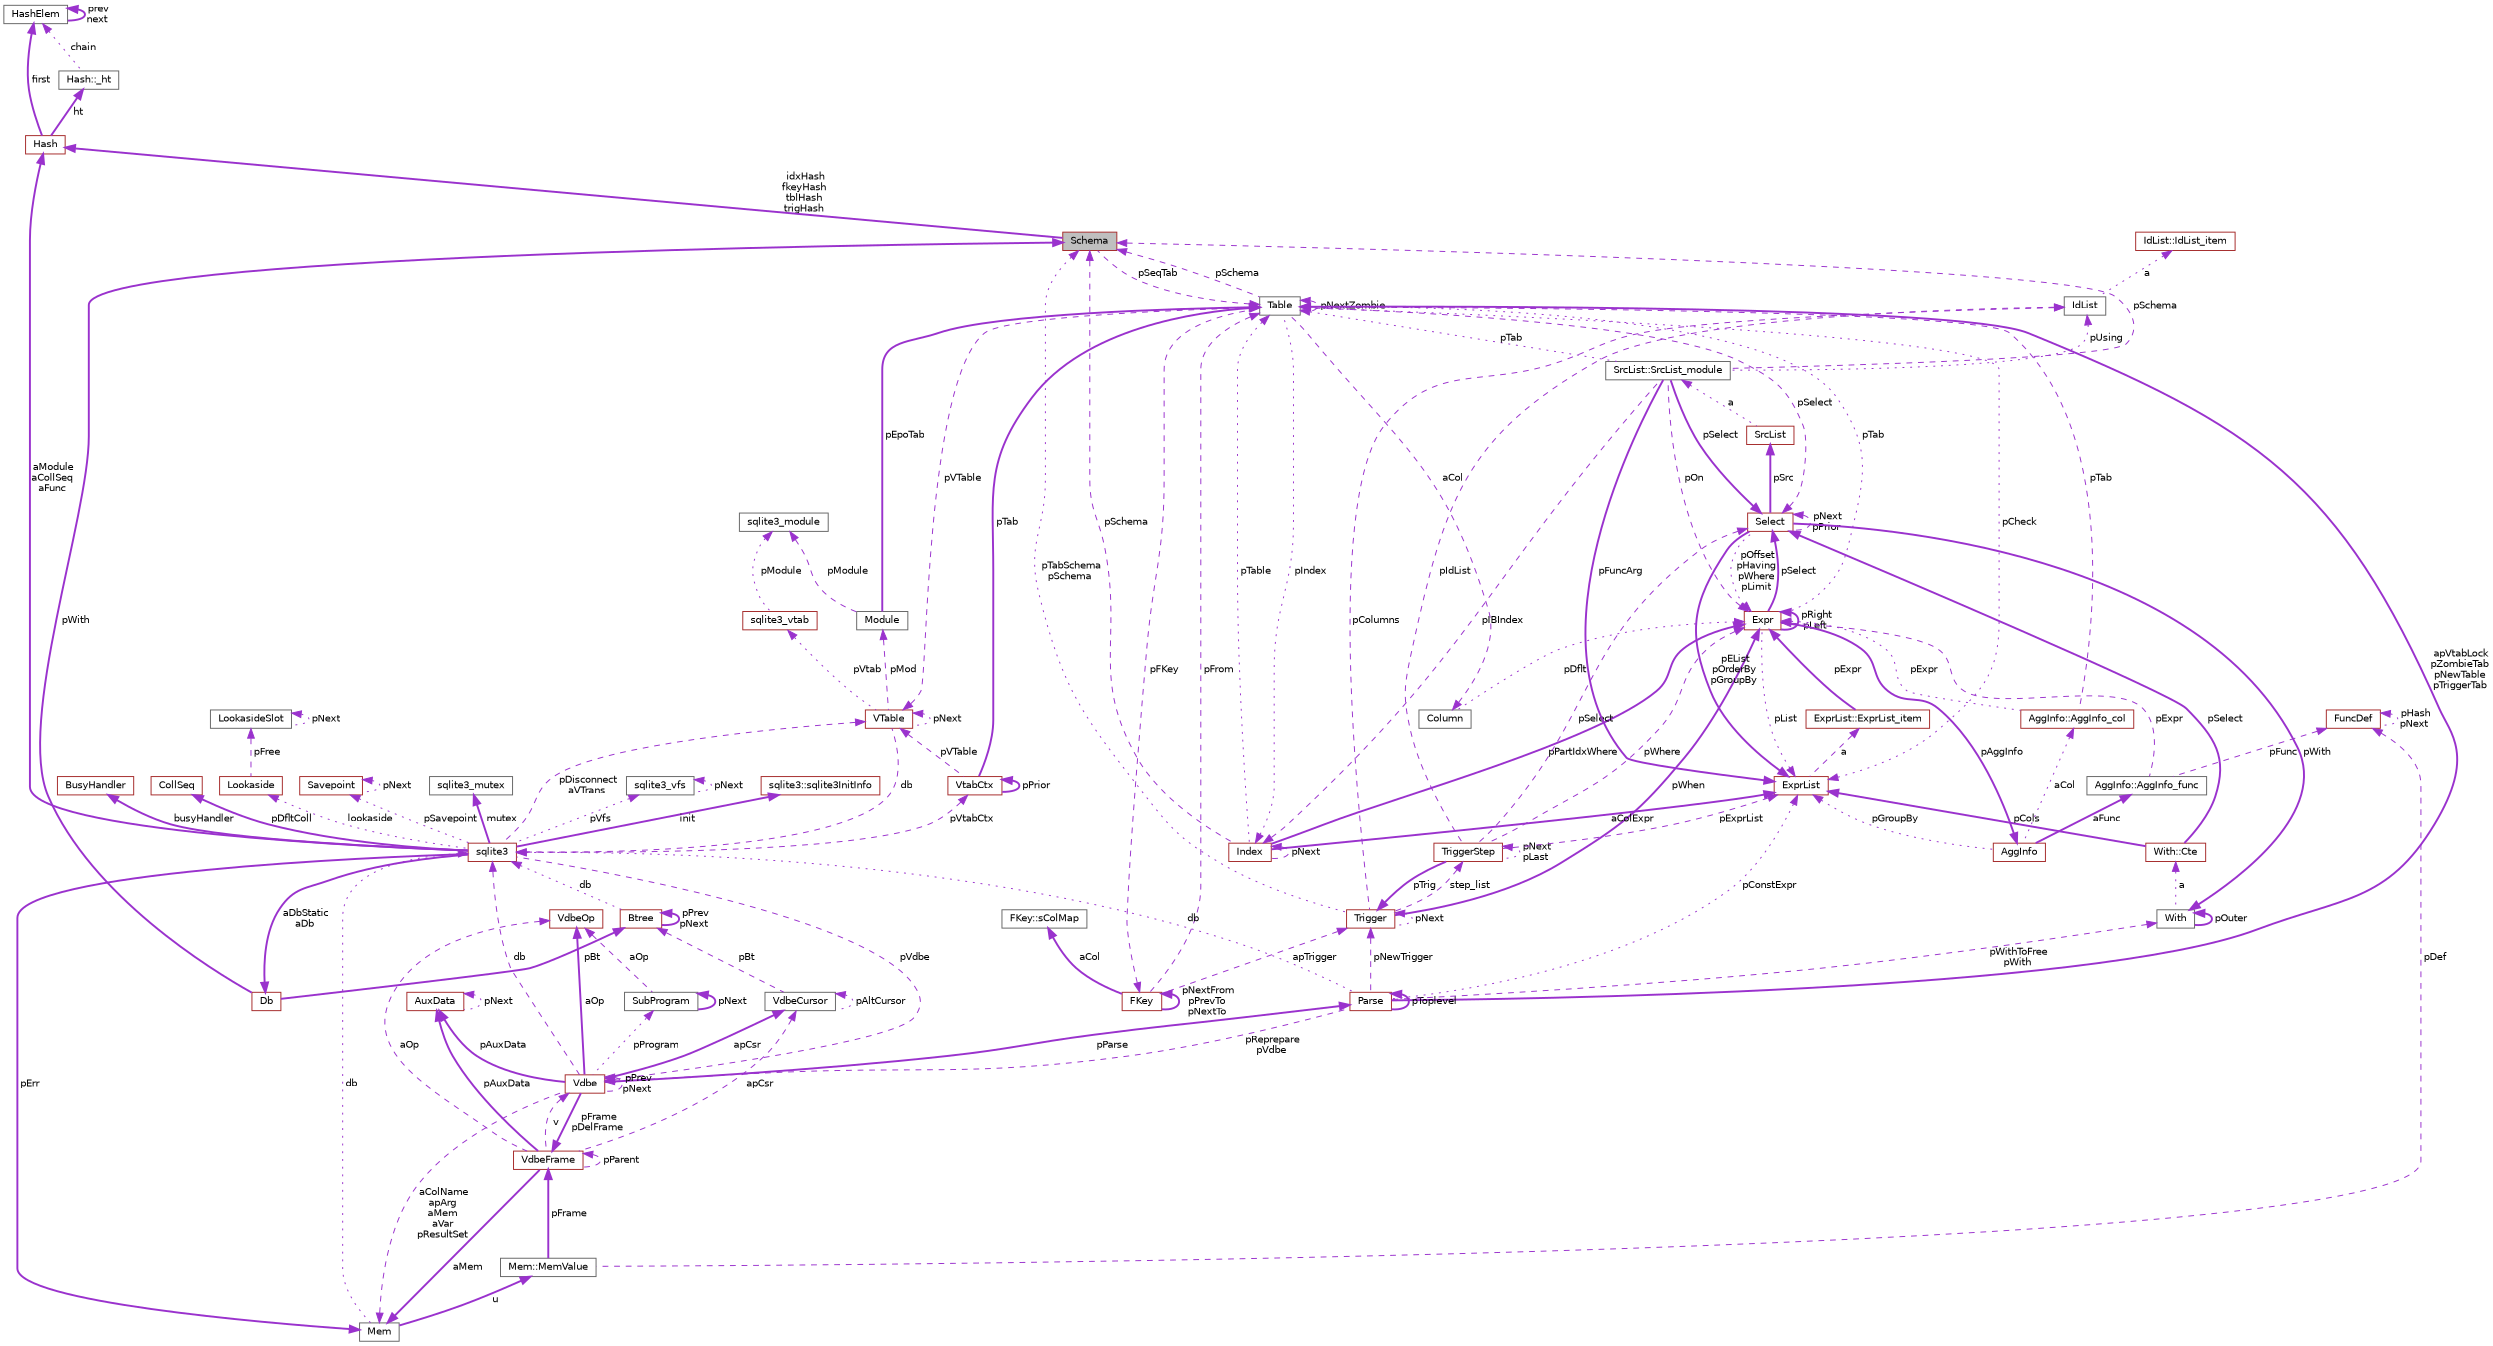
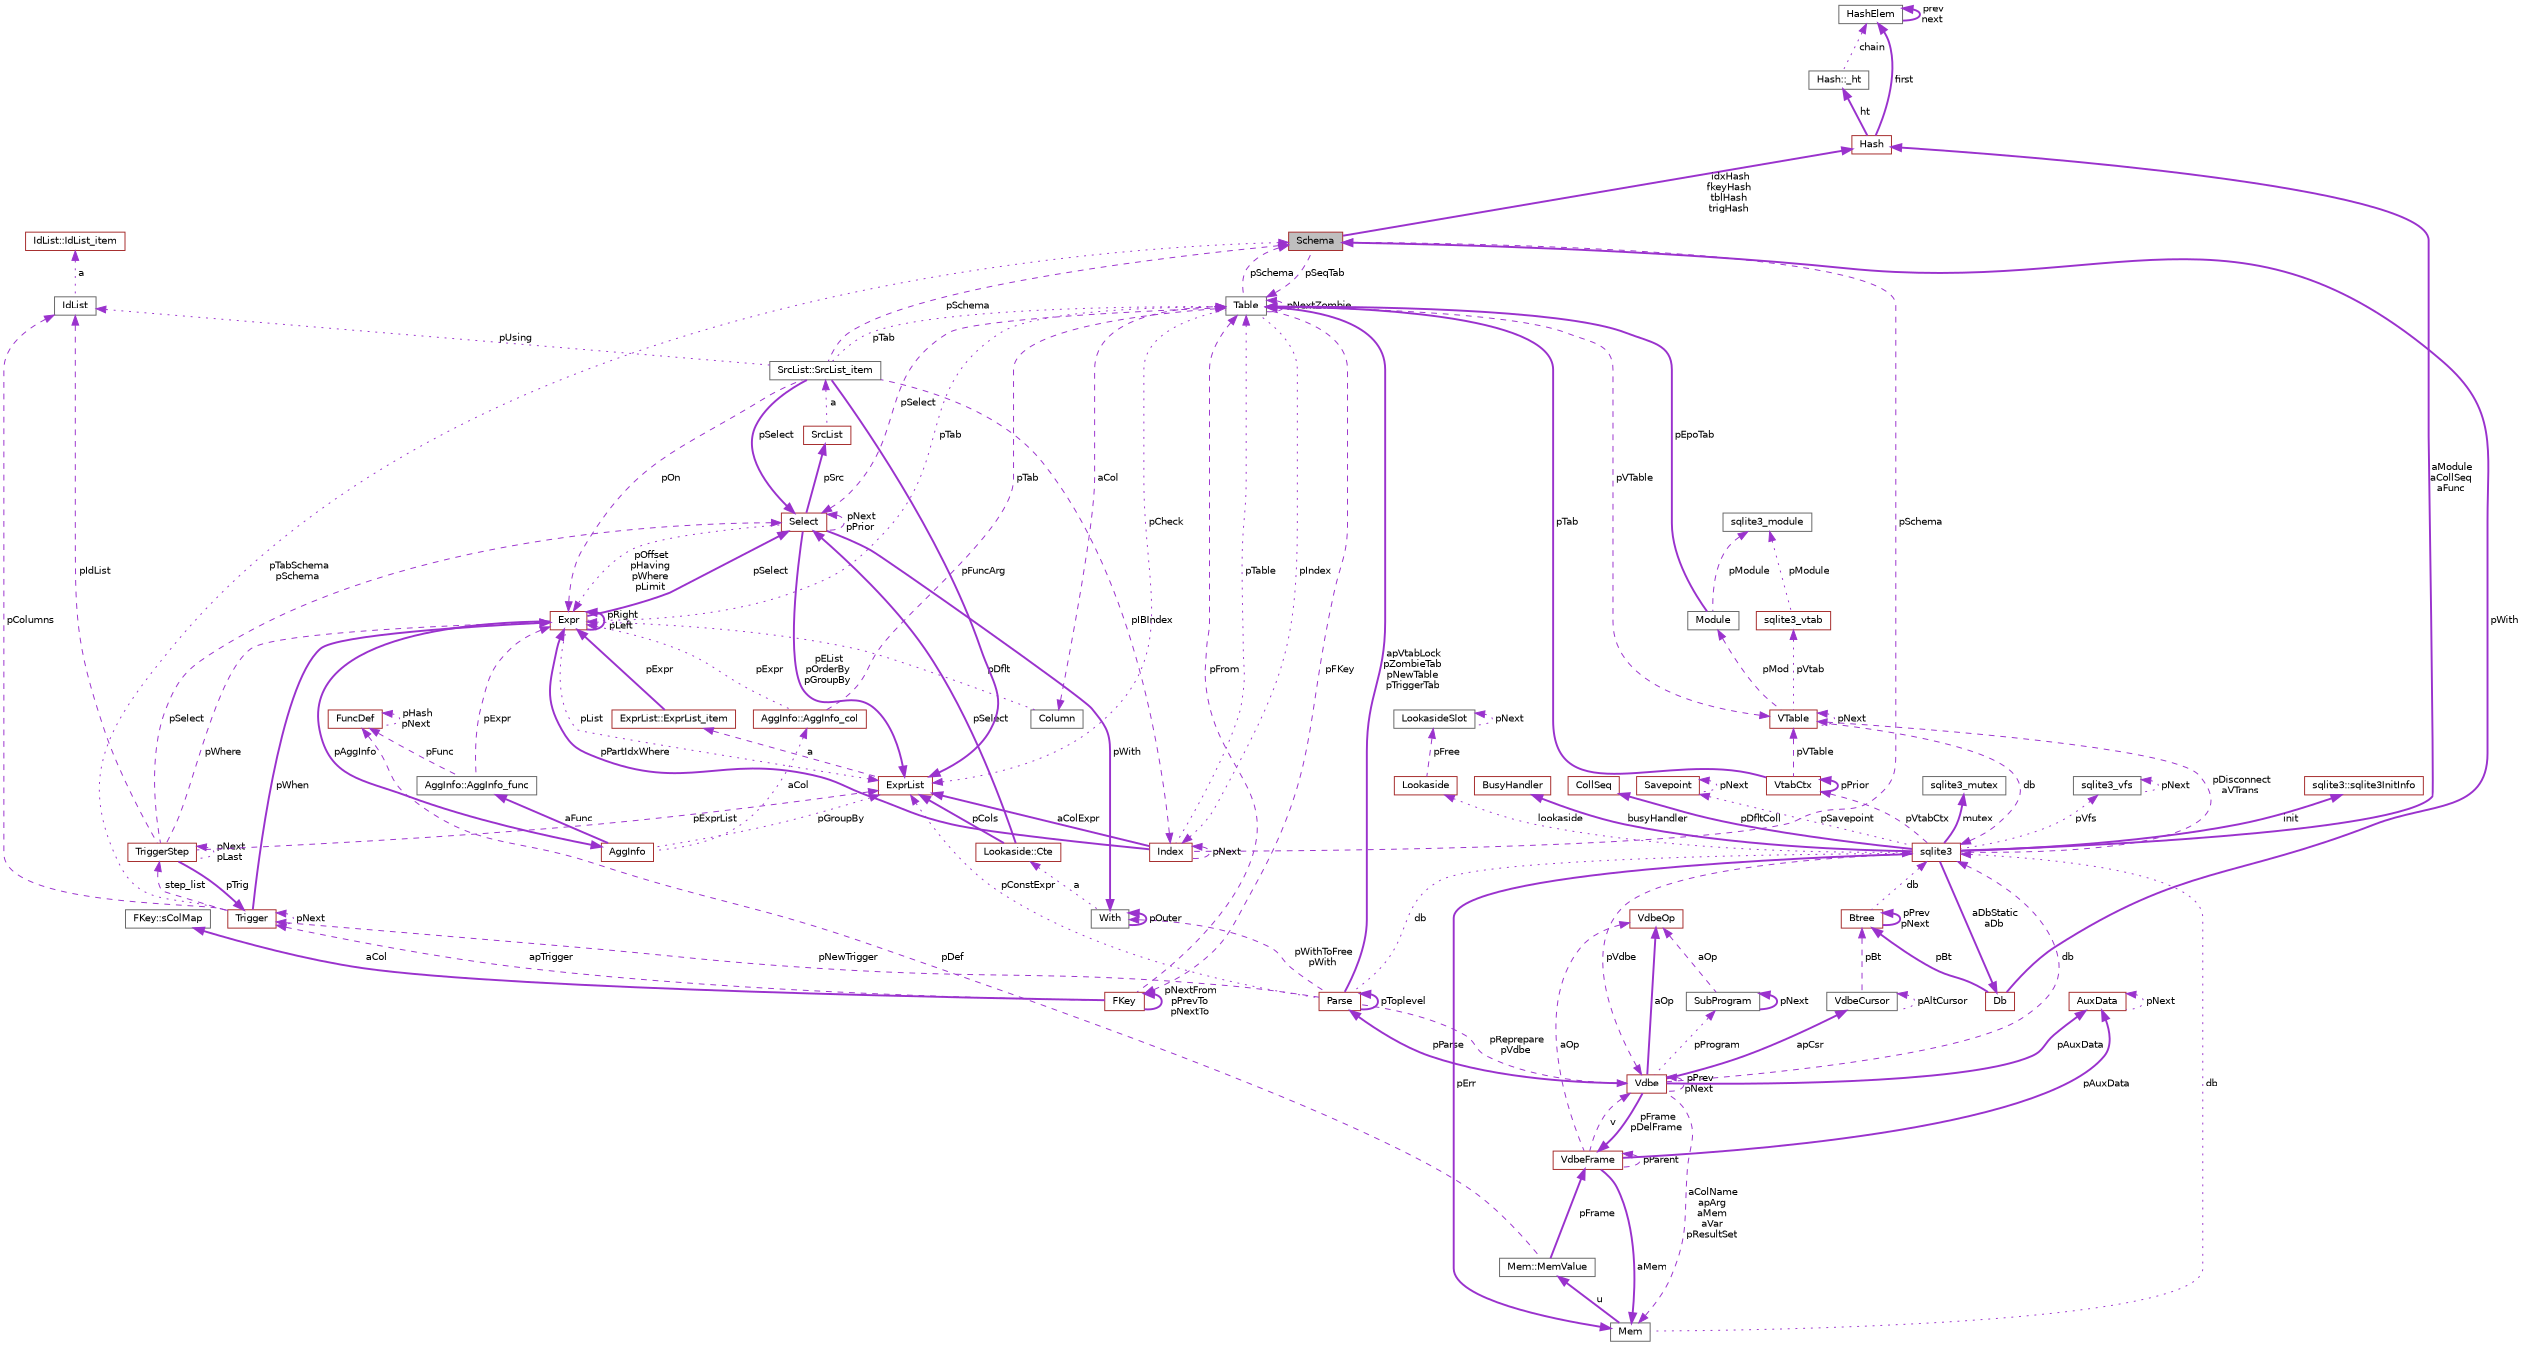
node "SrcList::SrcList_module": label "SrcList::SrcList_module" -> "SrcList::SrcList_item"
node "With::Cte": label "With::Cte" -> "Lookaside::Cte"
edge "VdbeFrame" -> "VdbeCursor": removed, label "apCsr"
